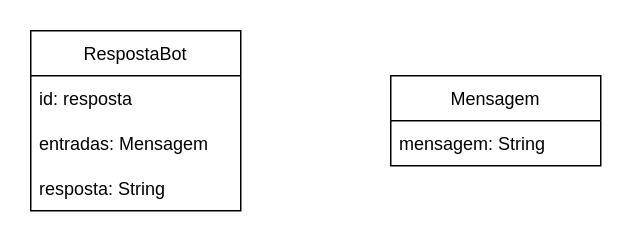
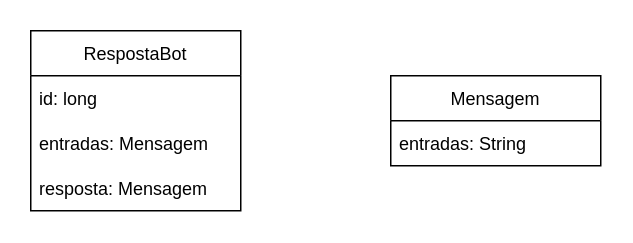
node "id: resposta": label "id: resposta" -> "id: long"
node "mensagem: String": label "mensagem: String" -> "entradas: String"
node "resposta: String": label "resposta: String" -> "resposta: Mensagem"
